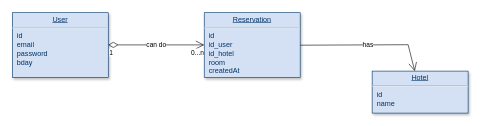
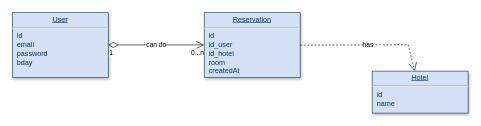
edge "Reservation id id_user id_hotel room createdAt" -> "Hotel id name": style solid -> dashed
